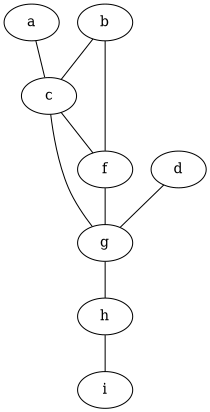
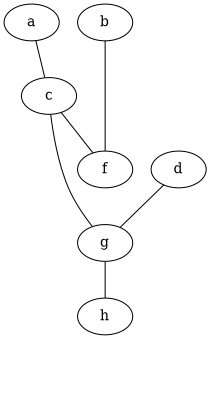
edge "b" -- "c": removed
edge "f" -- "g": removed
node "i": removed
